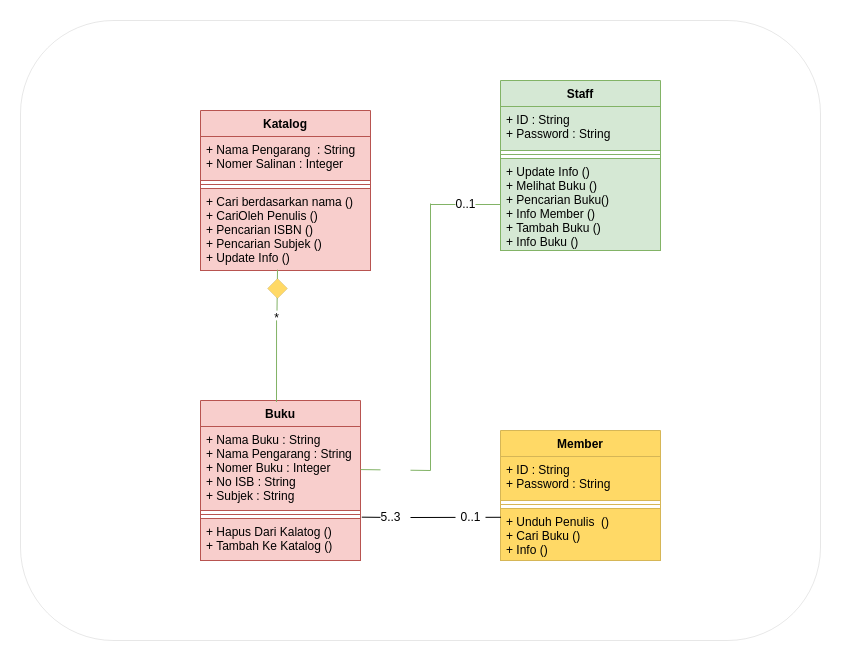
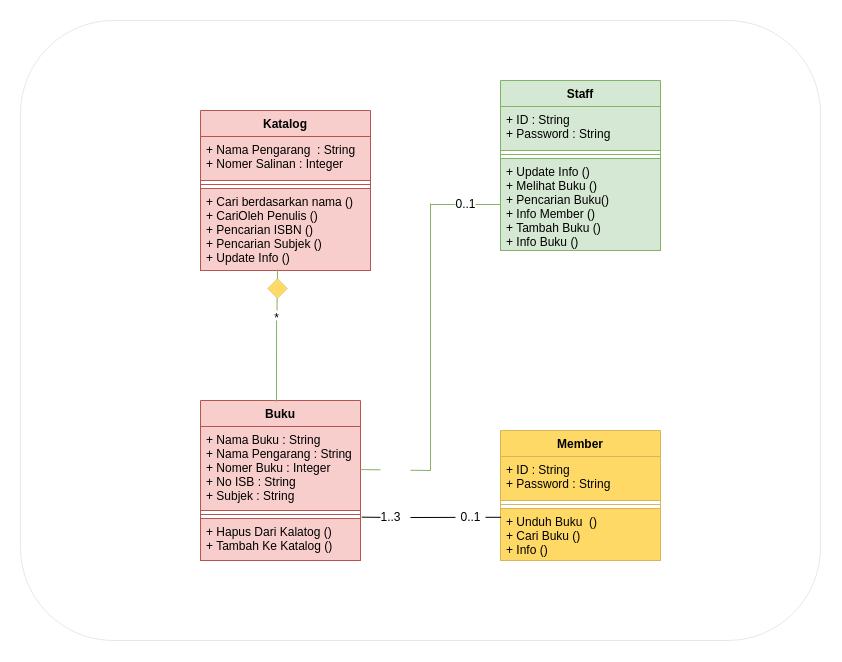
node "5..3": label "5..3" -> "1..3"
node "+ Unduh Penulis () + Cari Buku () + Info ()": label "+ Unduh Penulis () + Cari Buku () + Info ()" -> "+ Unduh Buku () + Cari Buku () + Info ()"
